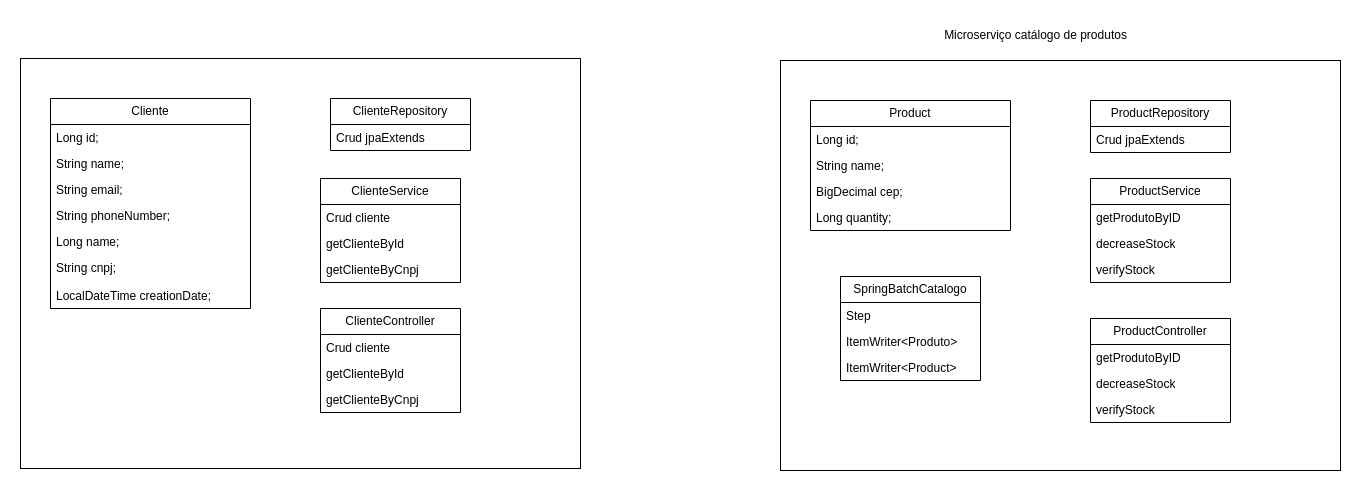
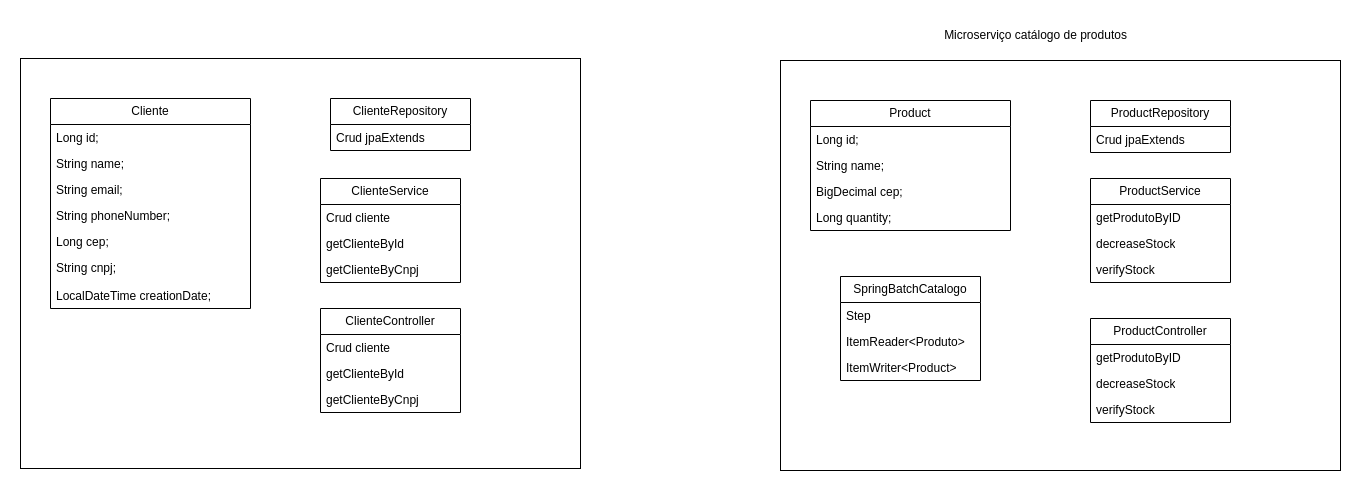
node "Long name;": label "Long name;" -> "Long cep;"
node "ItemWriter<Produto>": label "ItemWriter<Produto>" -> "ItemReader<Produto>"
